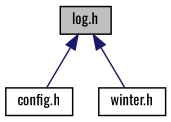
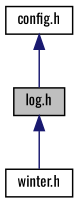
edge "config.h" -> "log.h": reversed
